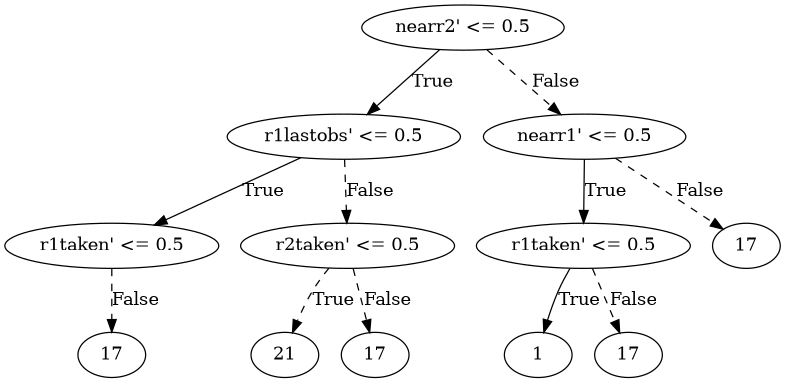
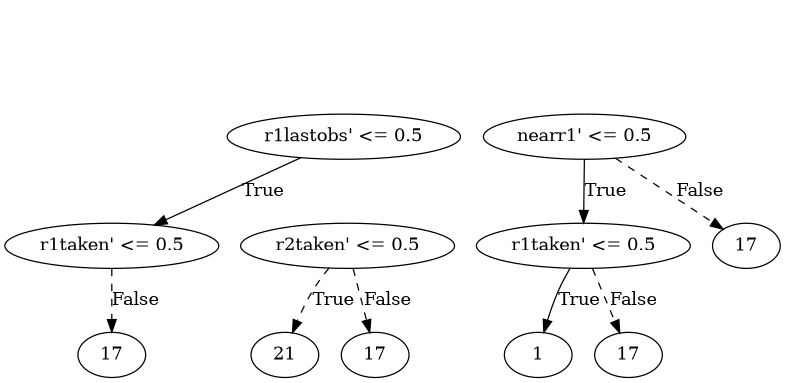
node "nearr2' <= 0.5": removed
edge "r1lastobs' <= 0.5" -> "r2taken' <= 0.5": removed, label "False"
